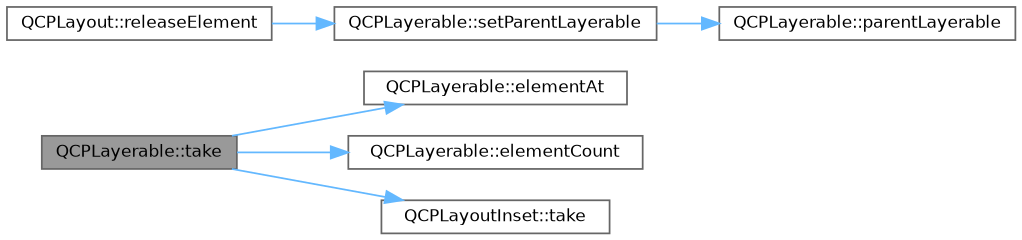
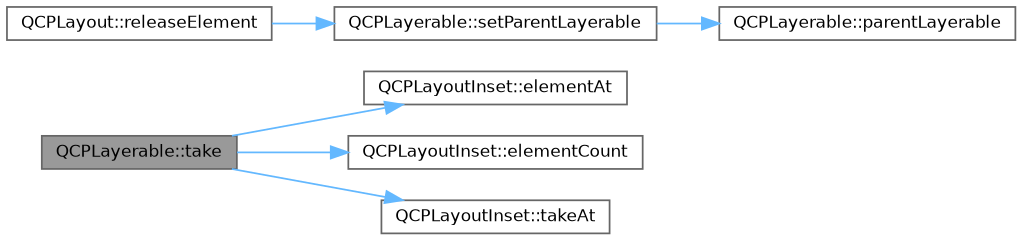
node "QCPLayerable::elementAt": label "QCPLayerable::elementAt" -> "QCPLayoutInset::elementAt"
node "QCPLayerable::elementCount": label "QCPLayerable::elementCount" -> "QCPLayoutInset::elementCount"
node "QCPLayoutInset::take": label "QCPLayoutInset::take" -> "QCPLayoutInset::takeAt"
